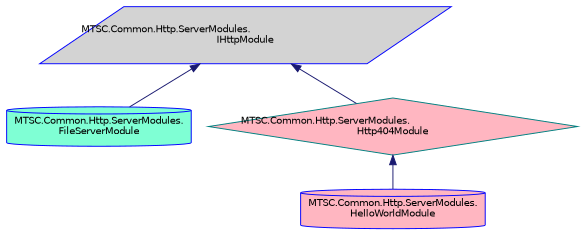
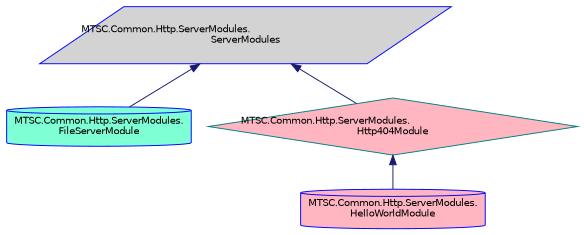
node "MTSC.Common.Http.ServerModules. IHttpModule": label "MTSC.Common.Http.ServerModules. IHttpModule" -> "MTSC.Common.Http.ServerModules. ServerModules"
